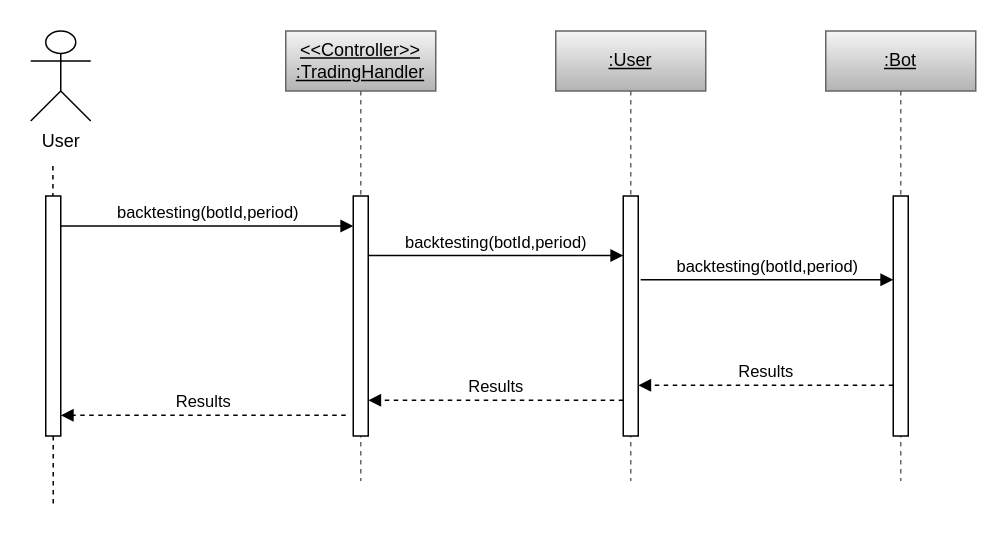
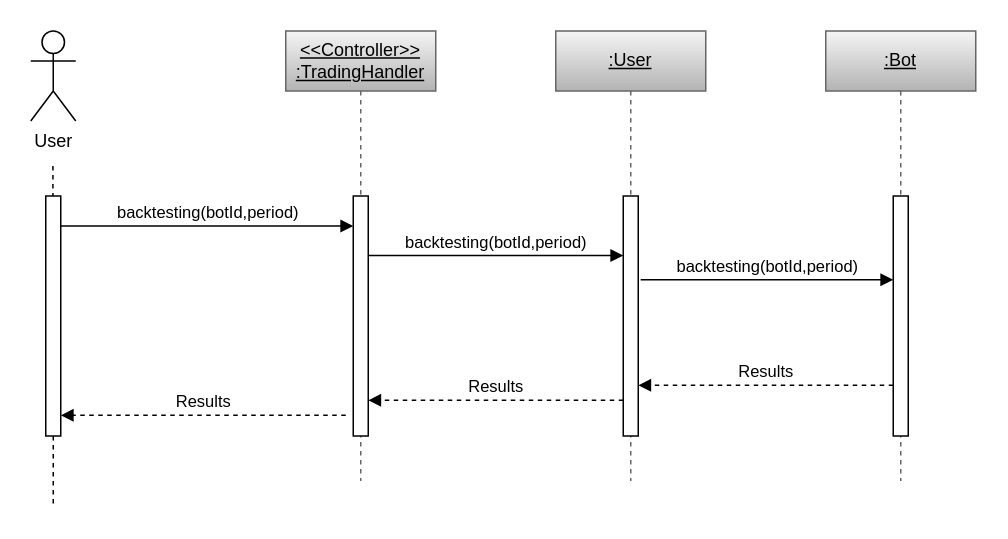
node "User": size 60x90 -> 45x90
